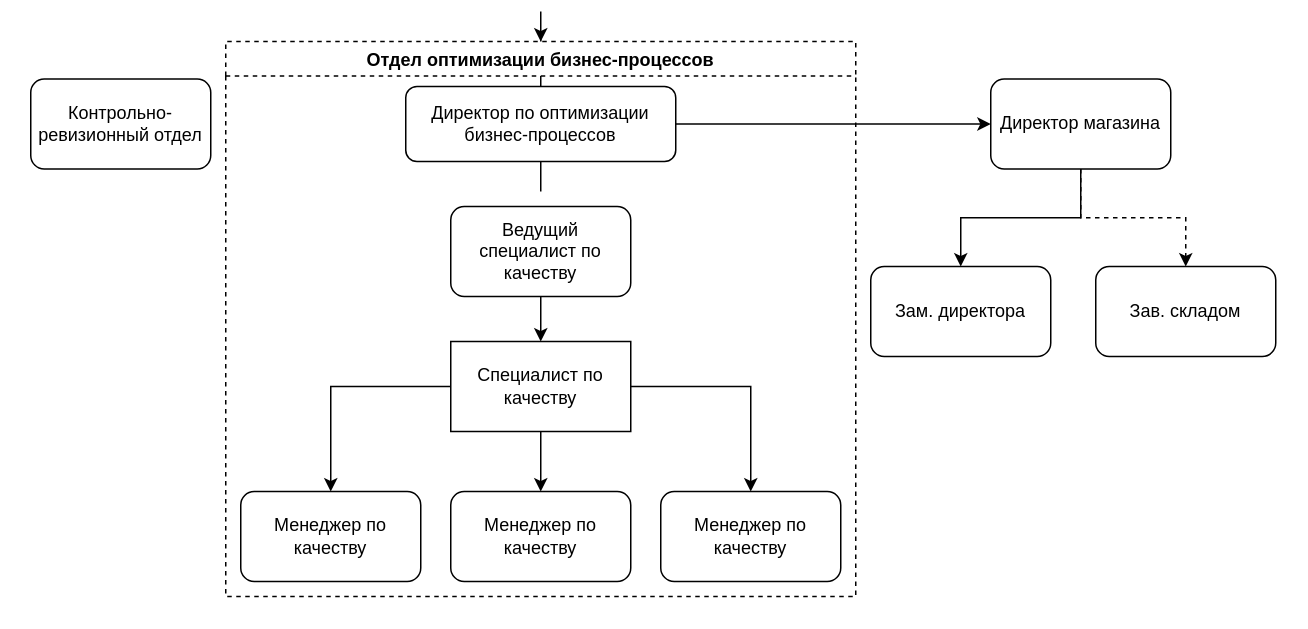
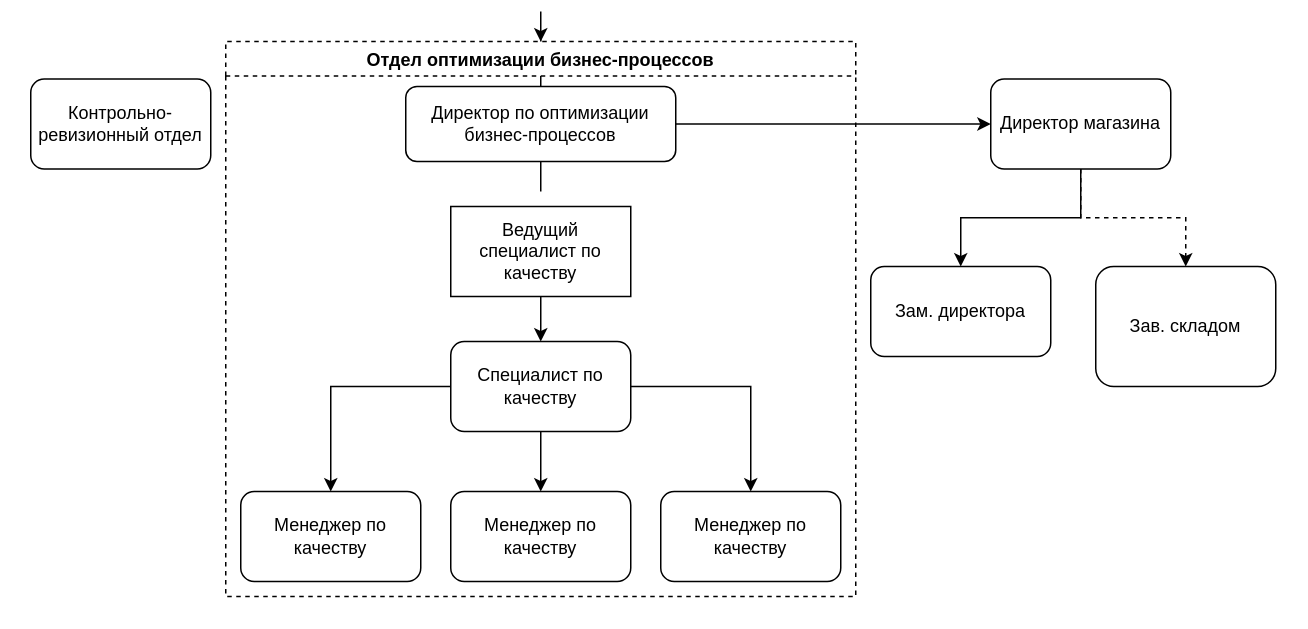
node "Ведущий специалист по качеству": shape rounded rectangle -> rectangle
node "Зав. складом": size 180x90 -> 180x120
node "Специалист по качеству": shape rectangle -> rounded rectangle
